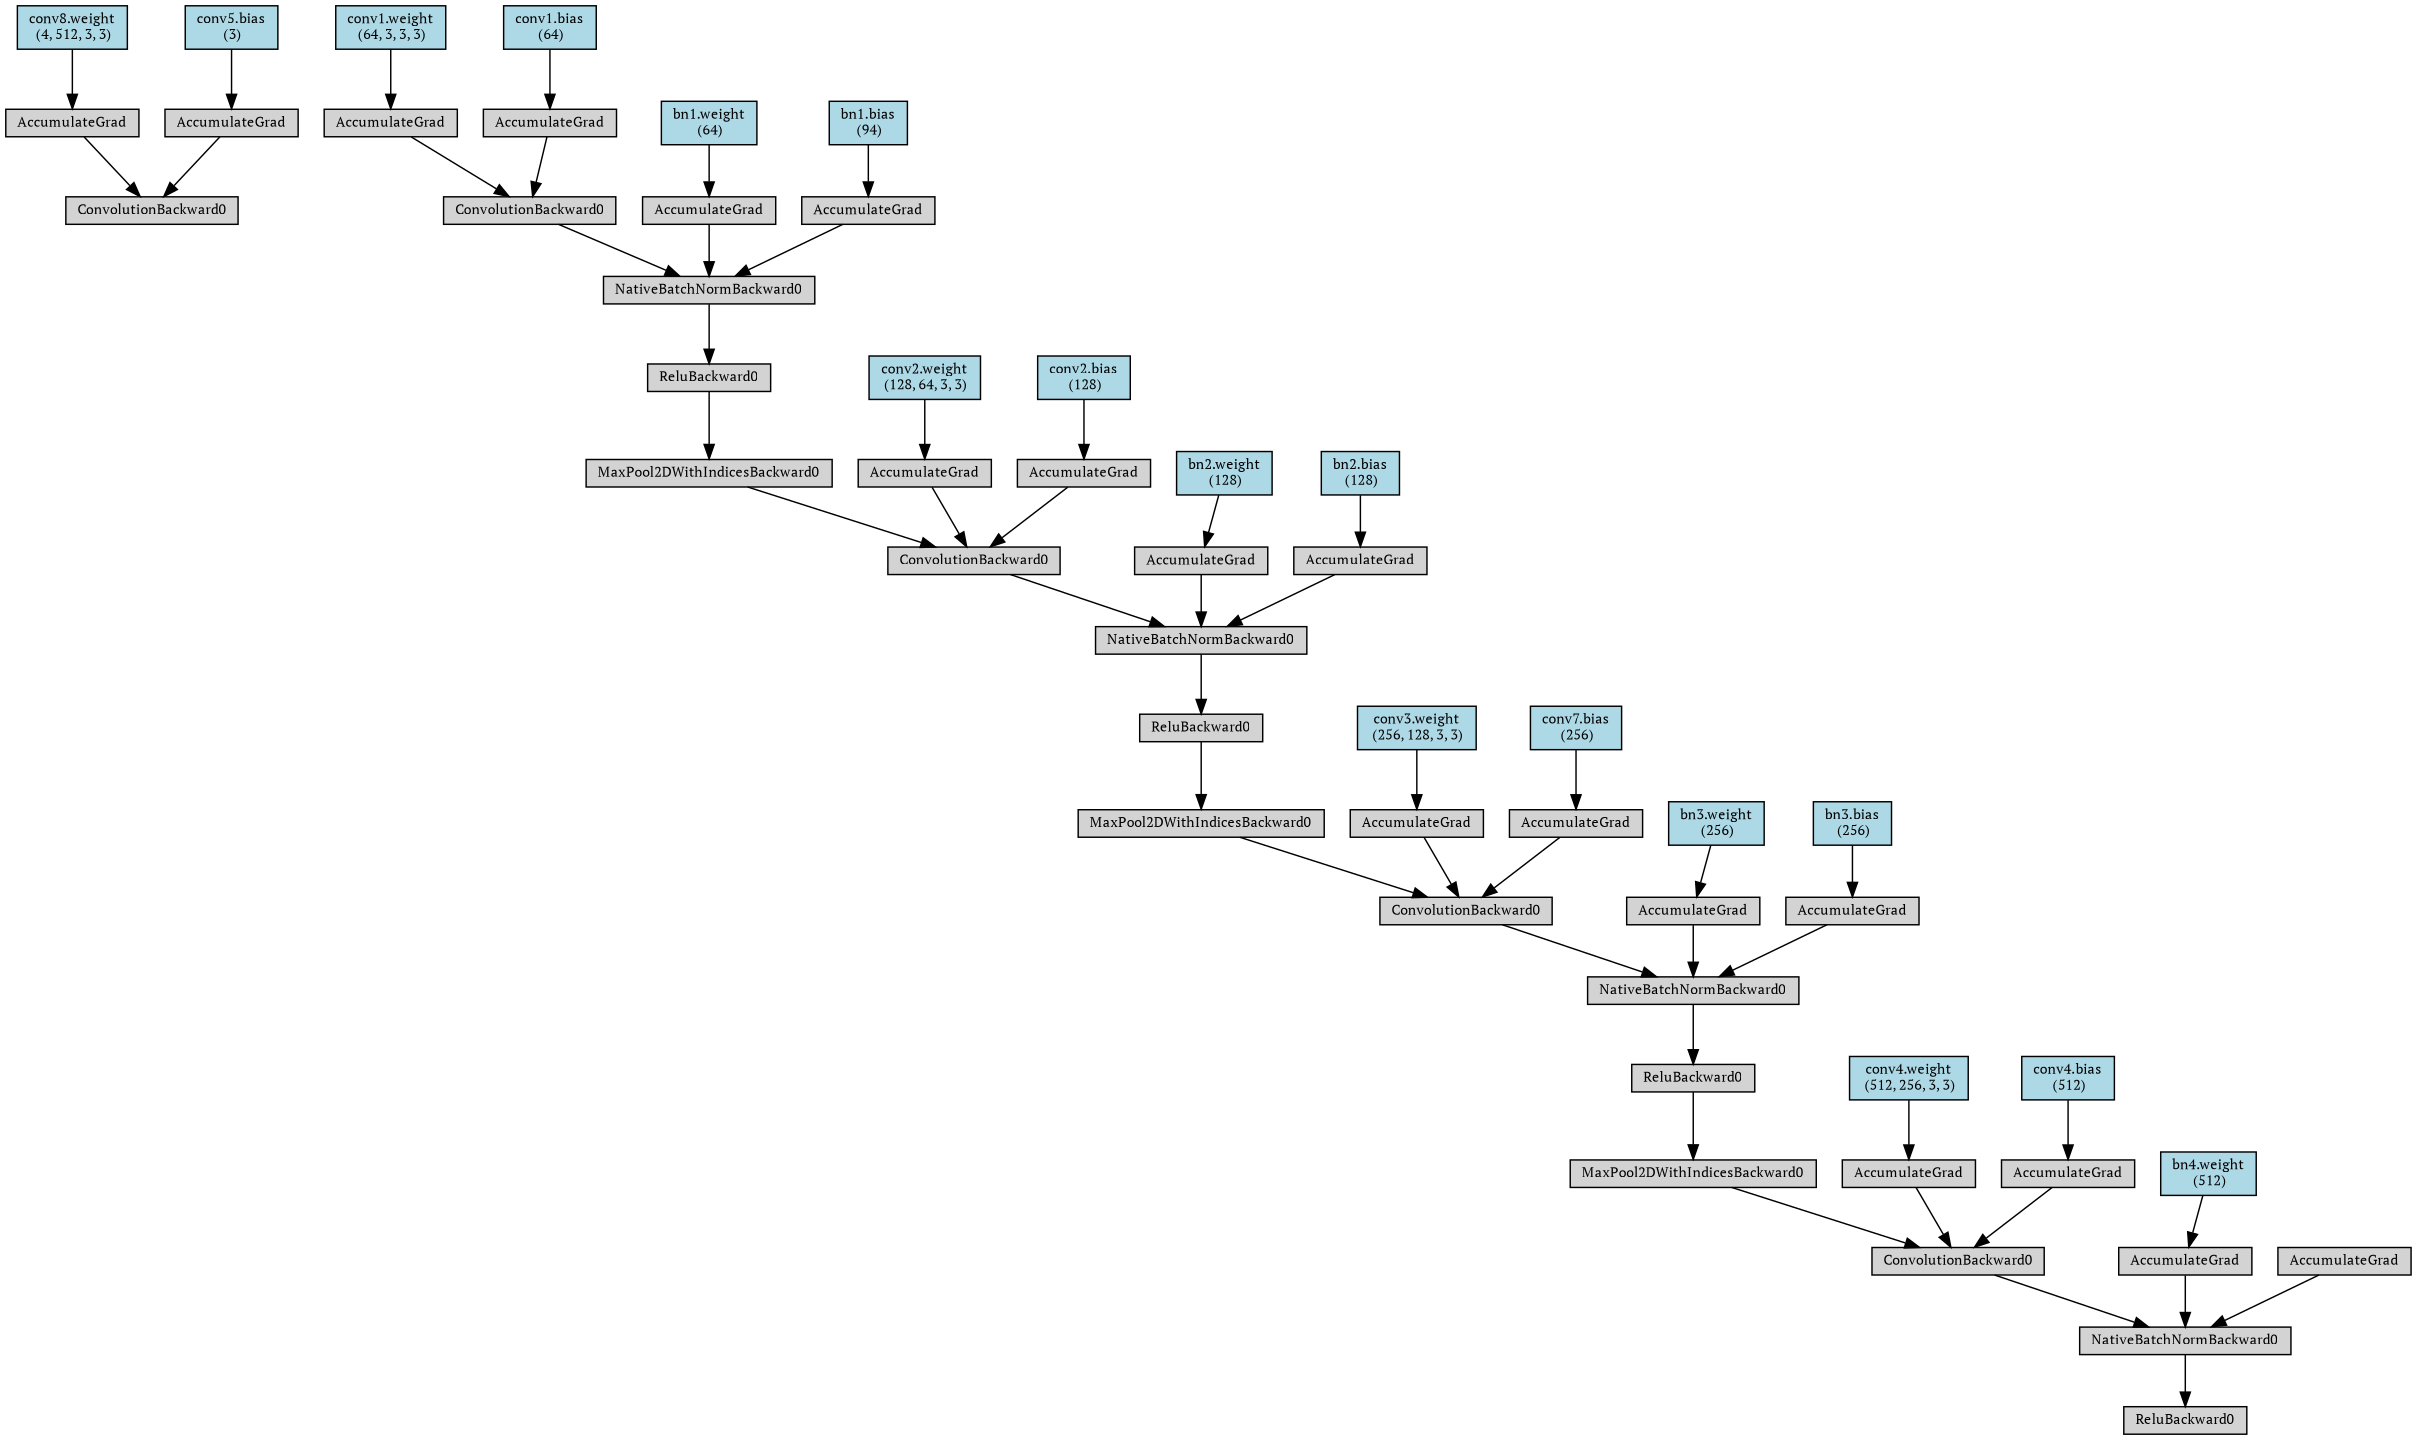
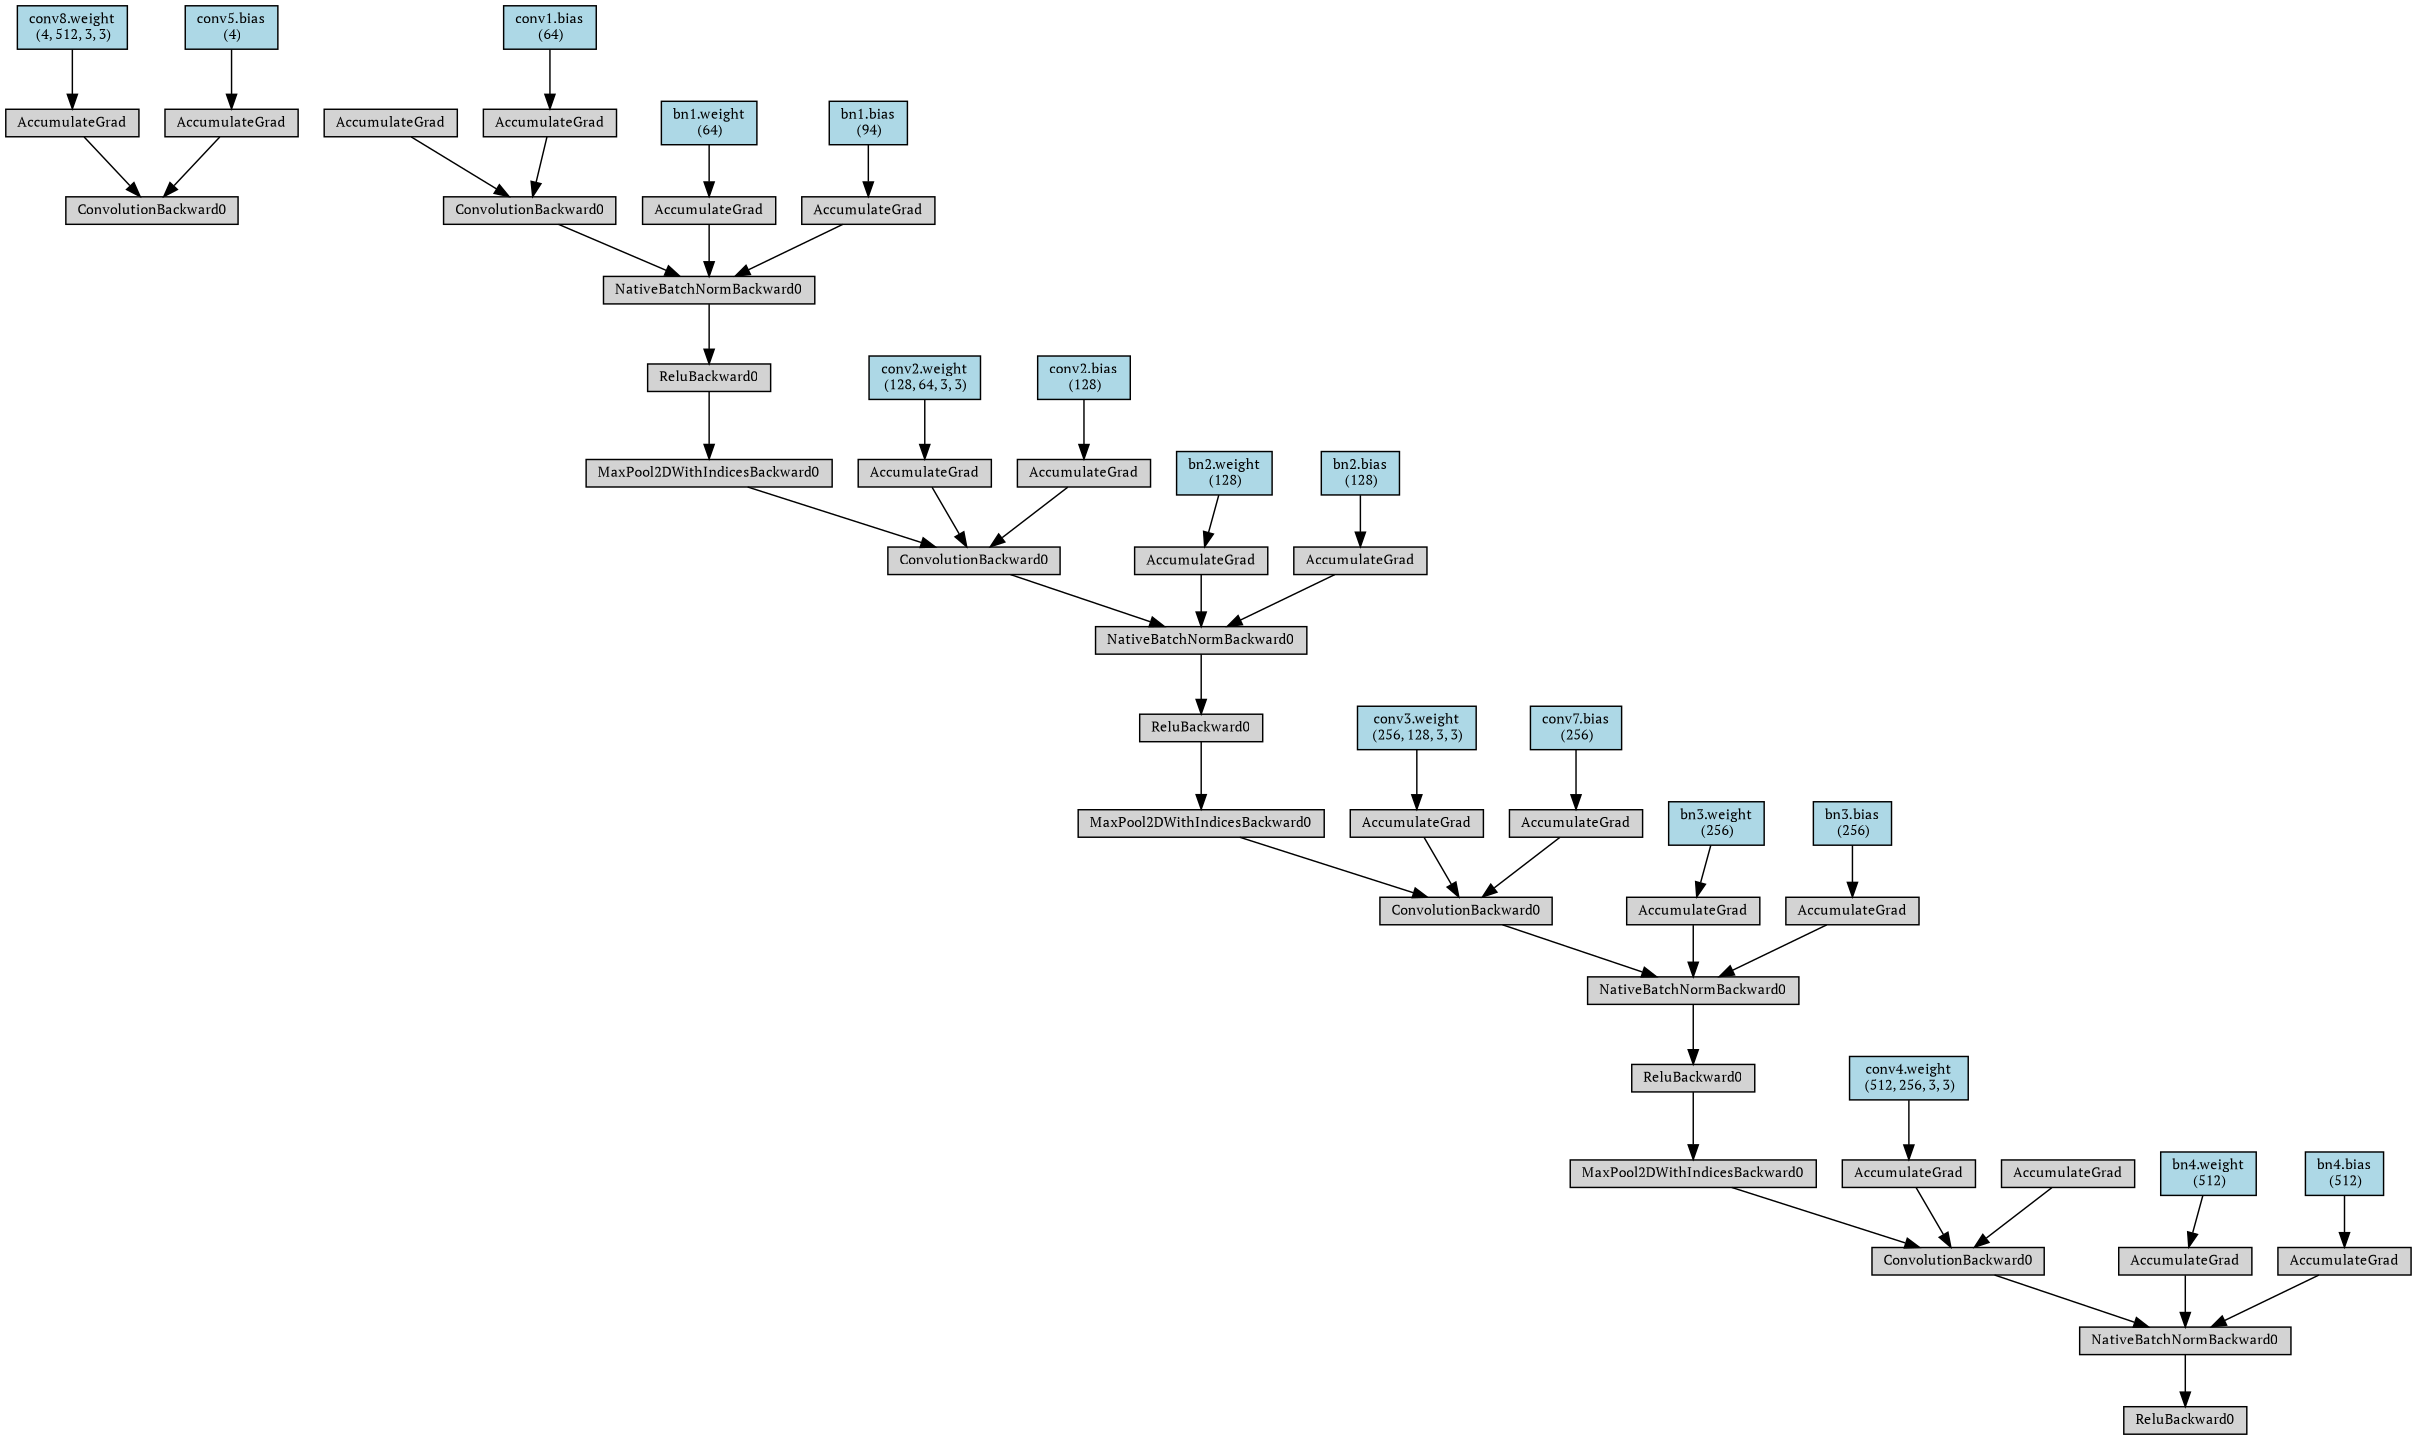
node "conv5.bias (3)": label "conv5.bias (3)" -> "conv5.bias (4)"
node "conv1.weight (64, 3, 3, 3)": removed
node "conv4.bias (512)": removed
node "bn4.bias (512)": added
